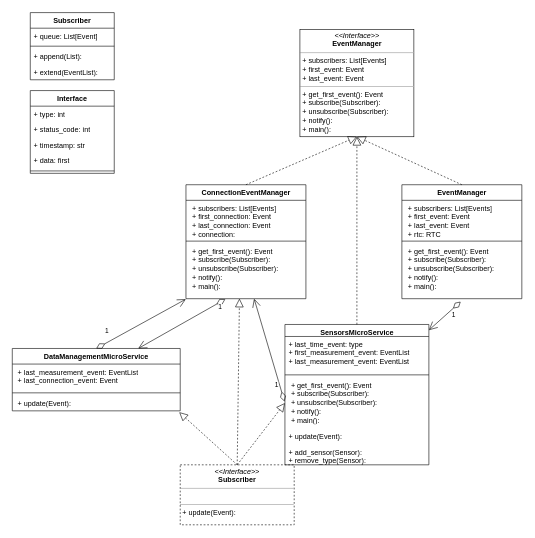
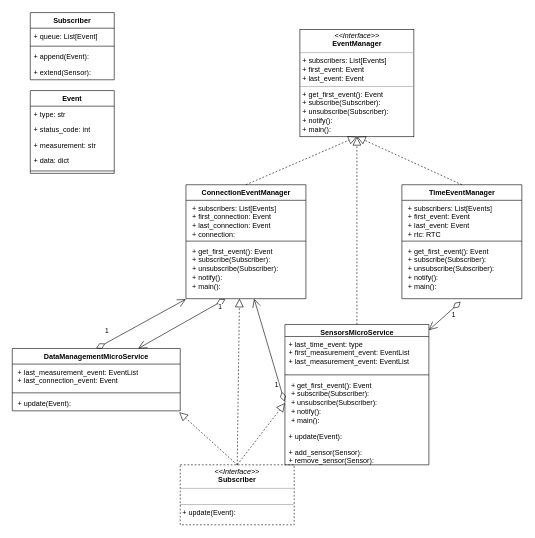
node "+ append(List):": label "+ append(List):" -> "+ append(Event):"
node "+ extend(EventList):": label "+ extend(EventList):" -> "+ extend(Sensor):"
node "Interface": label "Interface" -> "Event"
node "+ type: int": label "+ type: int" -> "+ type: str"
node "+ timestamp: str": label "+ timestamp: str" -> "+ measurement: str"
node "+ data: first": label "+ data: first" -> "+ data: dict"
node "EventManager": label "EventManager" -> "TimeEventManager"
node "+ add_sensor(Sensor): + remove_type(Sensor):": label "+ add_sensor(Sensor): + remove_type(Sensor):" -> "+ add_sensor(Sensor): + remove_sensor(Sensor):"
